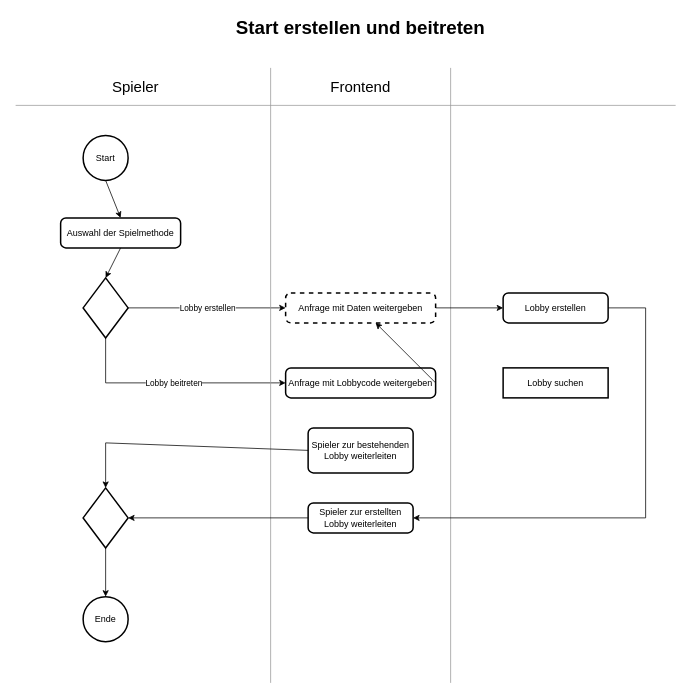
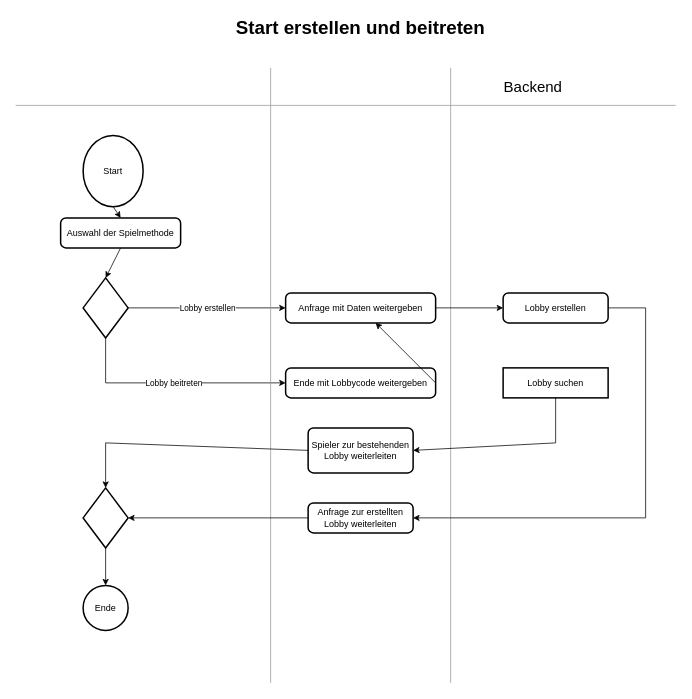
node "Spieler": removed
node "Frontend": removed
node "Backend": added
node "Start": size 45x45 -> 60x71
node "Anfrage mit Daten weitergeben": style dashed -> solid
node "Anfrage mit Lobbycode weitergeben": label "Anfrage mit Lobbycode weitergeben" -> "Ende mit Lobbycode weitergeben"
edge "Lobby suchen" -> "Spieler zur bestehenden Lobby weiterleiten": added
node "Spieler zur erstellten Lobby weiterleiten": label "Spieler zur erstellten Lobby weiterleiten" -> "Anfrage zur erstellten Lobby weiterleiten"
node "Ende": moved (105, 619) -> (105, 608)
